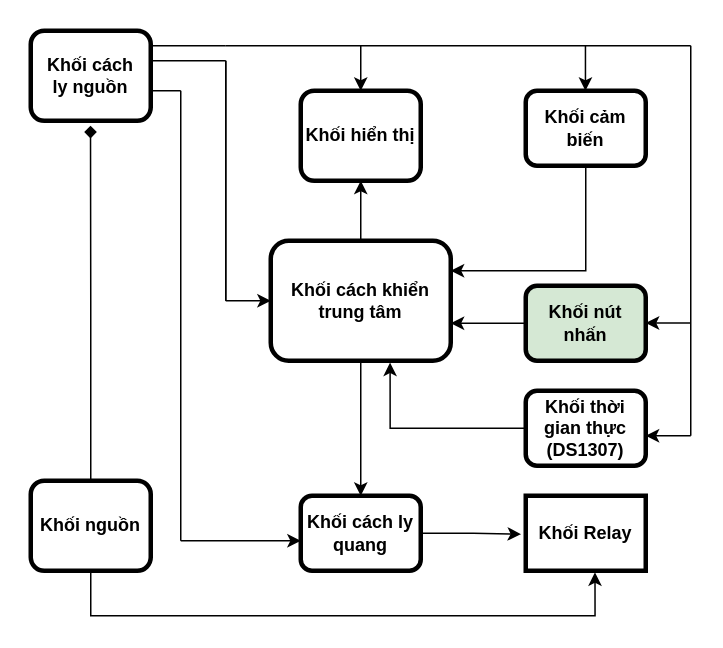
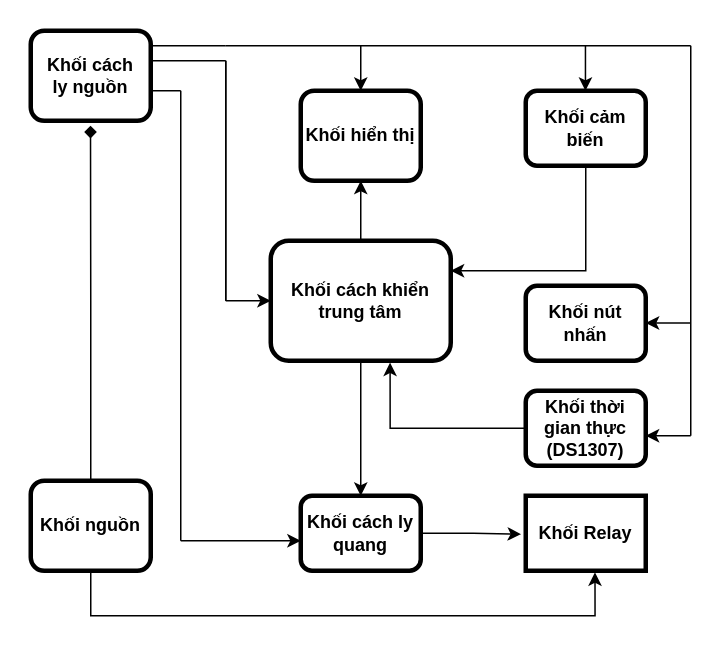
edge "Khối nút nhấn" -> "Khối cách khiển trung tâm": removed
node "Khối nút nhấn": fillcolor #d5e8d4 -> #ffffff
